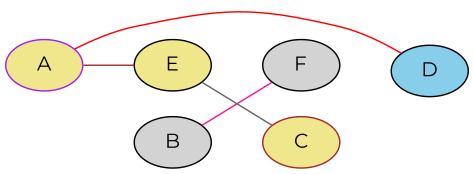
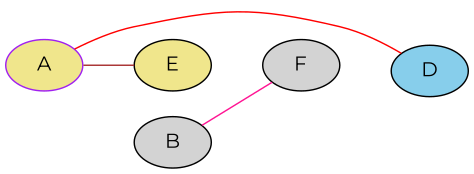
node "C": removed
